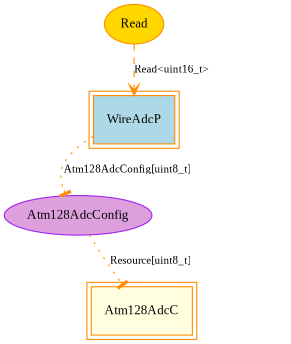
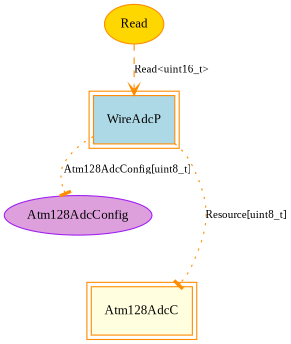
edge "Atm128AdcConfig" -> "Atm128AdcC": now "WireAdcP" -> "Atm128AdcC"
